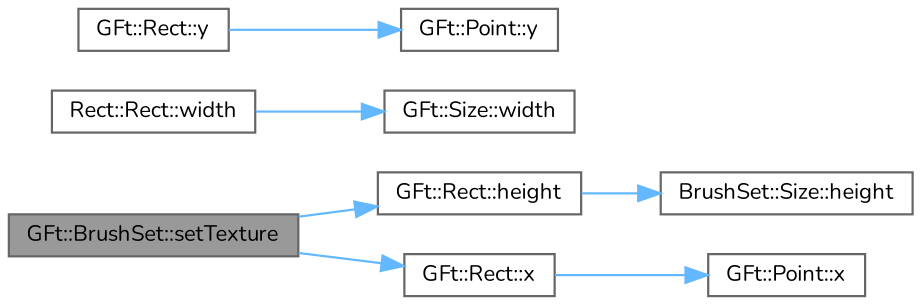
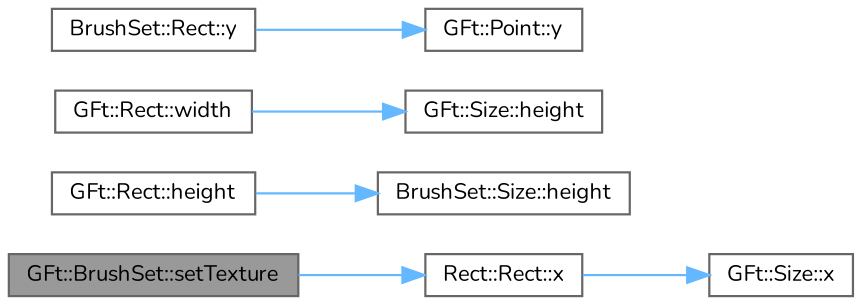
node "GFt::Rect::y": label "GFt::Rect::y" -> "BrushSet::Rect::y"
node "Rect::Rect::width": label "Rect::Rect::width" -> "GFt::Rect::width"
node "GFt::Size::width": label "GFt::Size::width" -> "GFt::Size::height"
edge "GFt::BrushSet::setTexture" -> "GFt::Rect::height": removed
node "GFt::Rect::x": label "GFt::Rect::x" -> "Rect::Rect::x"
node "GFt::Point::x": label "GFt::Point::x" -> "GFt::Size::x"
